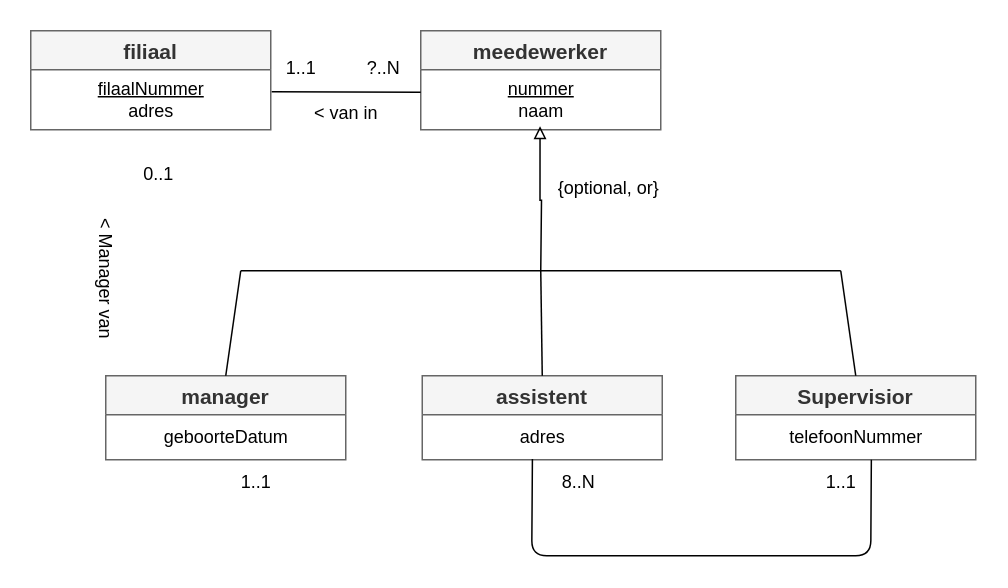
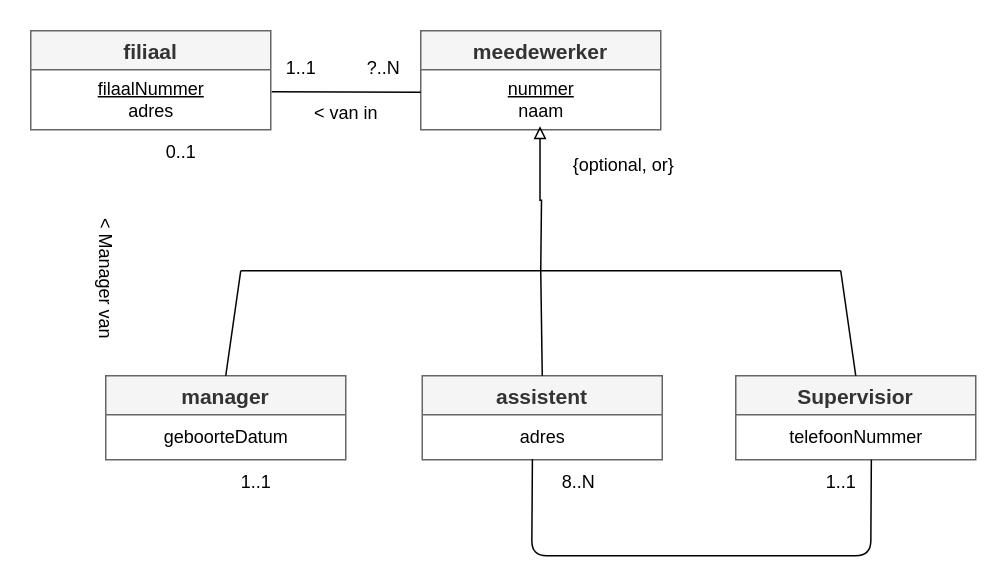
node "0..1": moved (158, 175) -> (181, 152)
node "{optional, or}": moved (608, 188) -> (623, 166)
